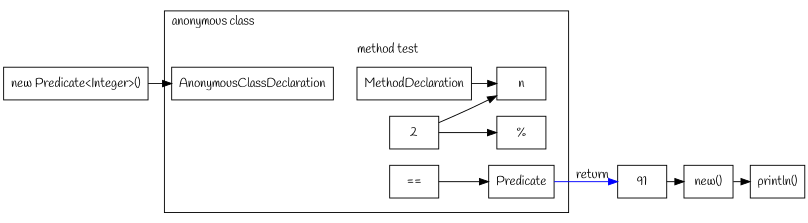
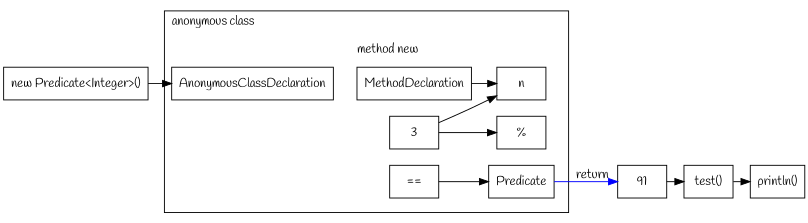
cluster "method test": label "method test" -> "method new"
node "2": label "2" -> "3"
node "new()": label "new()" -> "test()"
